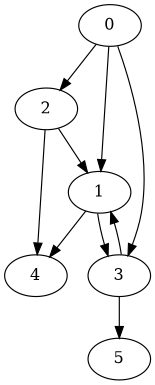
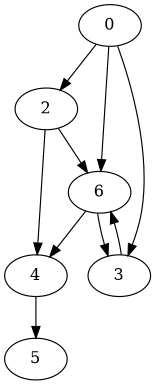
node "1": label "1" -> "6"
edge "3" -> "5": now "4" -> "5"
